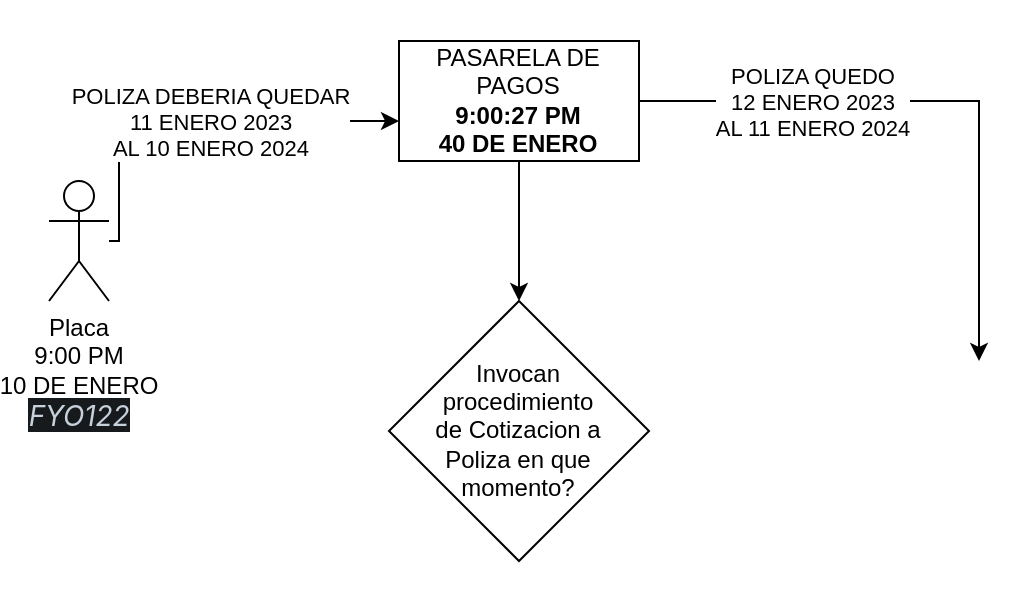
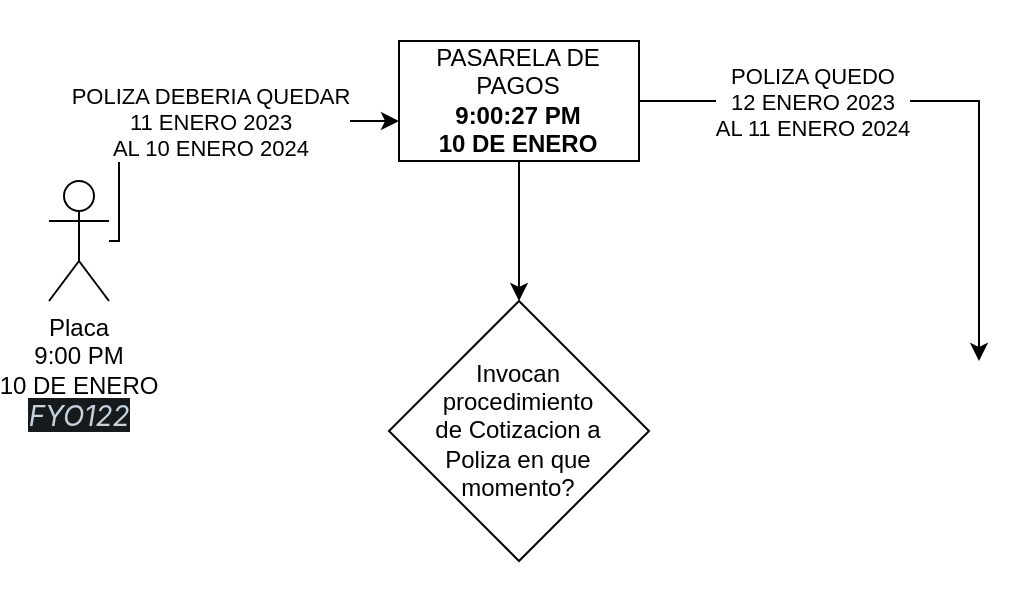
node "PASARELA DE PAGOS 9:00:27 PM 40 DE ENERO": label "PASARELA DE PAGOS 9:00:27 PM 40 DE ENERO" -> "PASARELA DE PAGOS 9:00:27 PM 10 DE ENERO"
